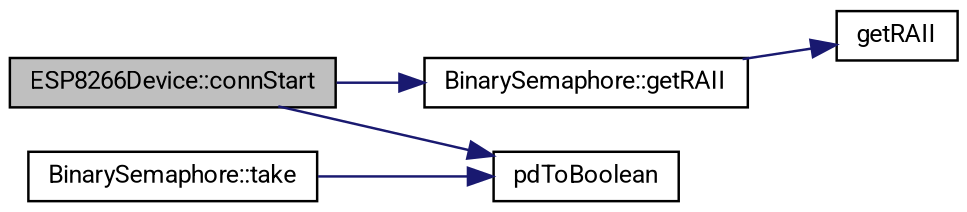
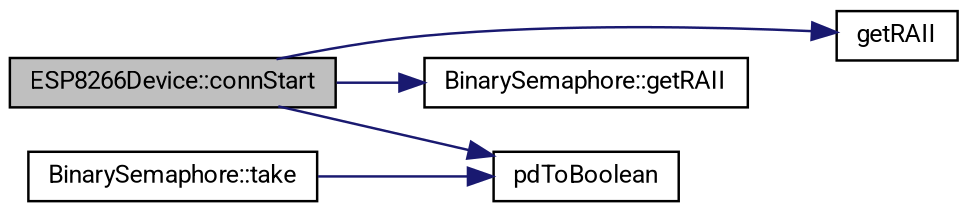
edge "BinarySemaphore::getRAII" -> "getRAII": now "ESP8266Device::connStart" -> "getRAII"
